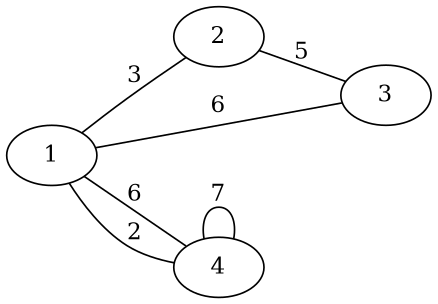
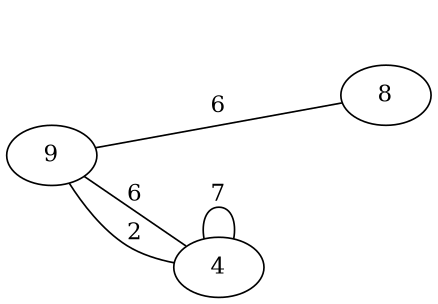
node "2": removed
node "3": label "3" -> "8"
node "1": label "1" -> "9"
